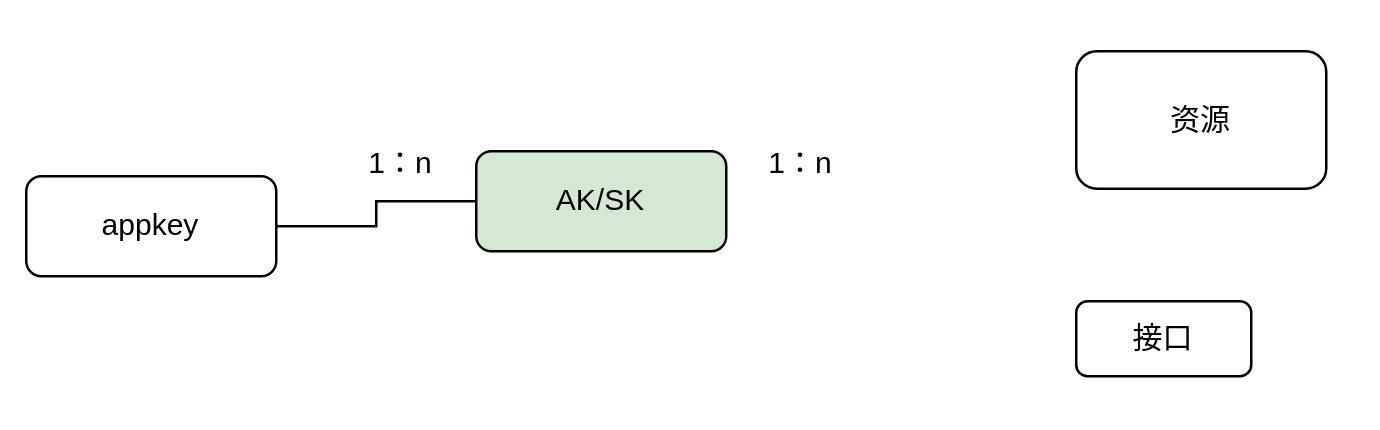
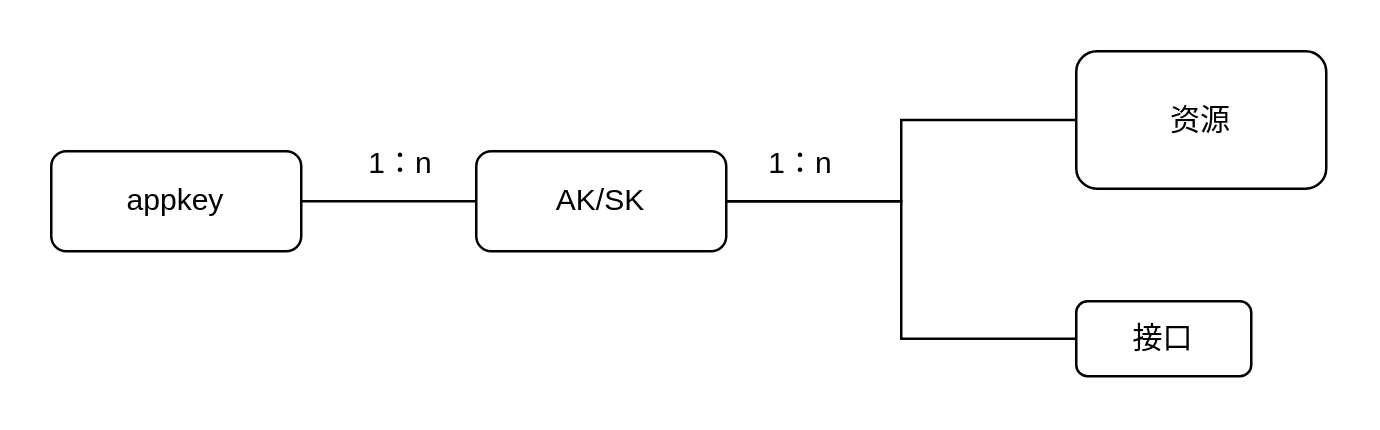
edge "资源" -- "AK/SK": added
node "AK/SK": fillcolor #d5e8d4 -> #ffffff
node "appkey": moved (151, 226) -> (176, 201)
edge "AK/SK" -- "接口": added
